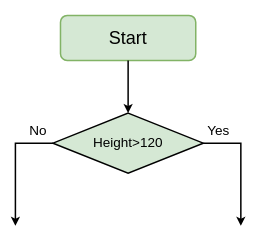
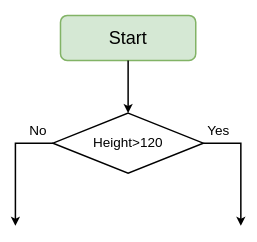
node "Height>120": fillcolor #d5e8d4 -> #ffffff
